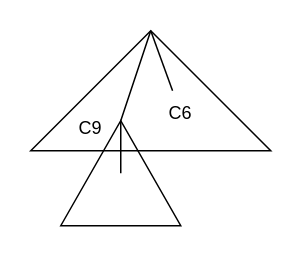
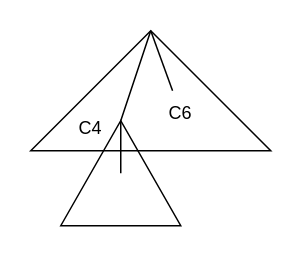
node "C9": label "C9" -> "C4"
